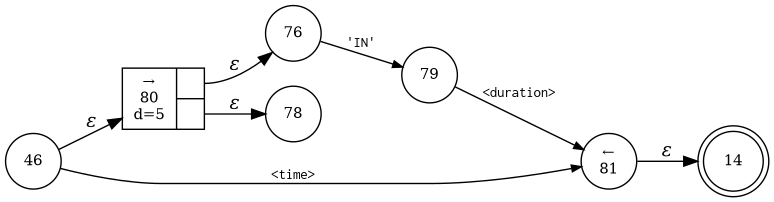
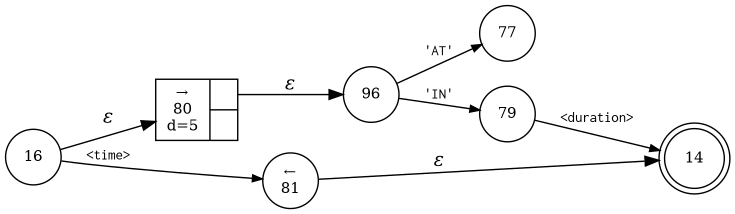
node "76": label "76" -> "96"
node "77": added
node "78": removed
edge "79" -> "← 81": now "79" -> "14"
node "46": label "46" -> "16"
